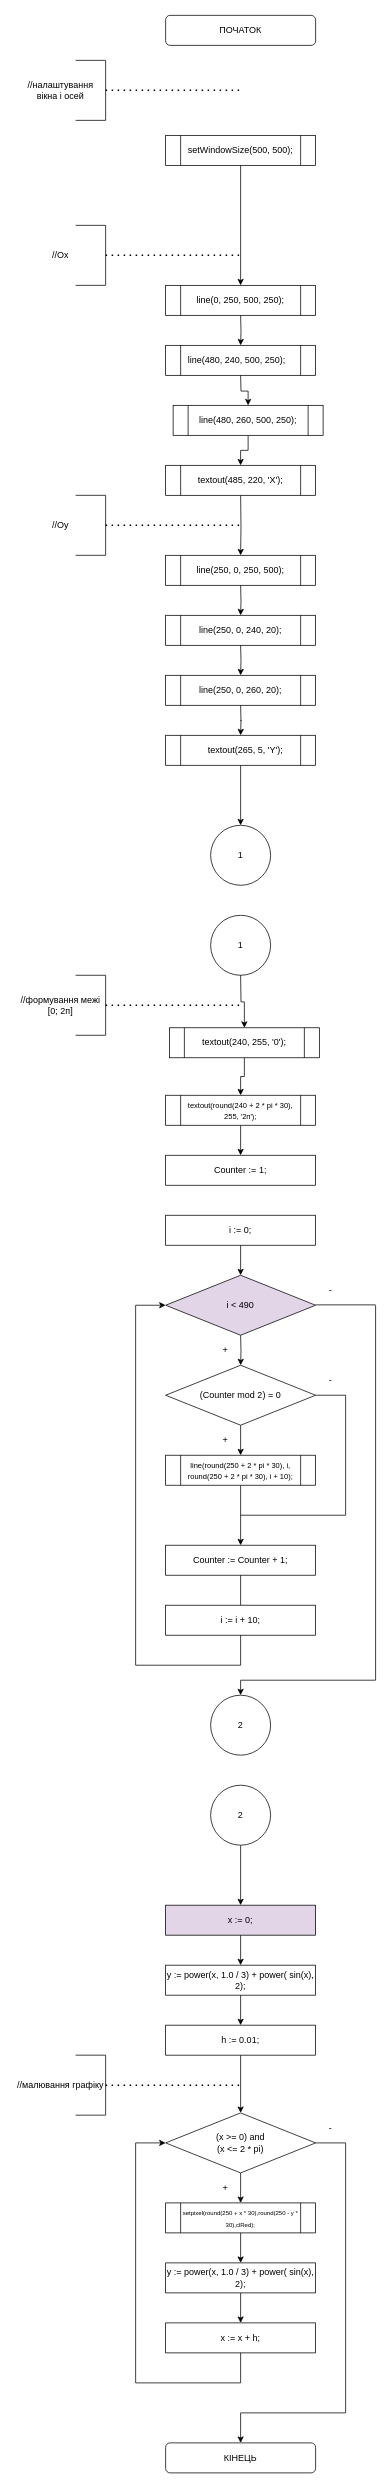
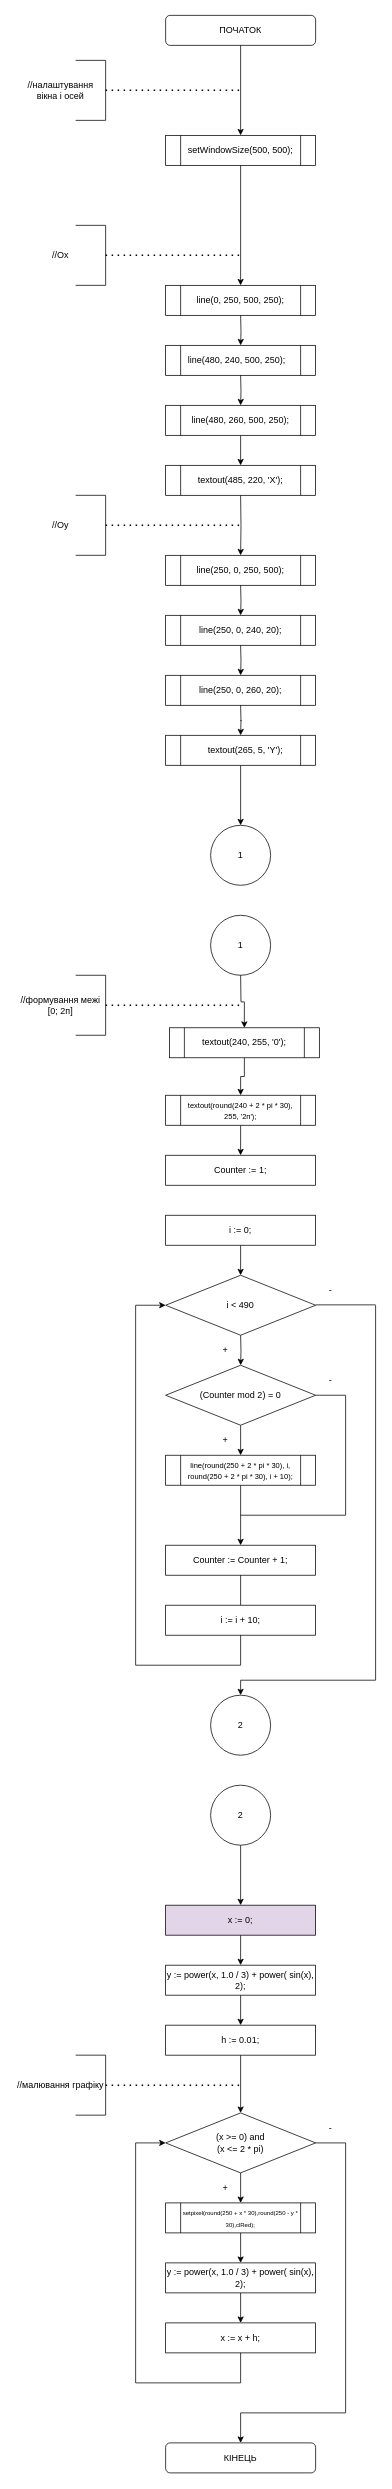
edge "ПОЧАТОК" -> "setWindowSize(500, 500);": added
node "line(480, 260, 500, 250);": moved (248, 420) -> (240, 420)
node "i < 490": fillcolor #e1d5e7 -> #ffffff
